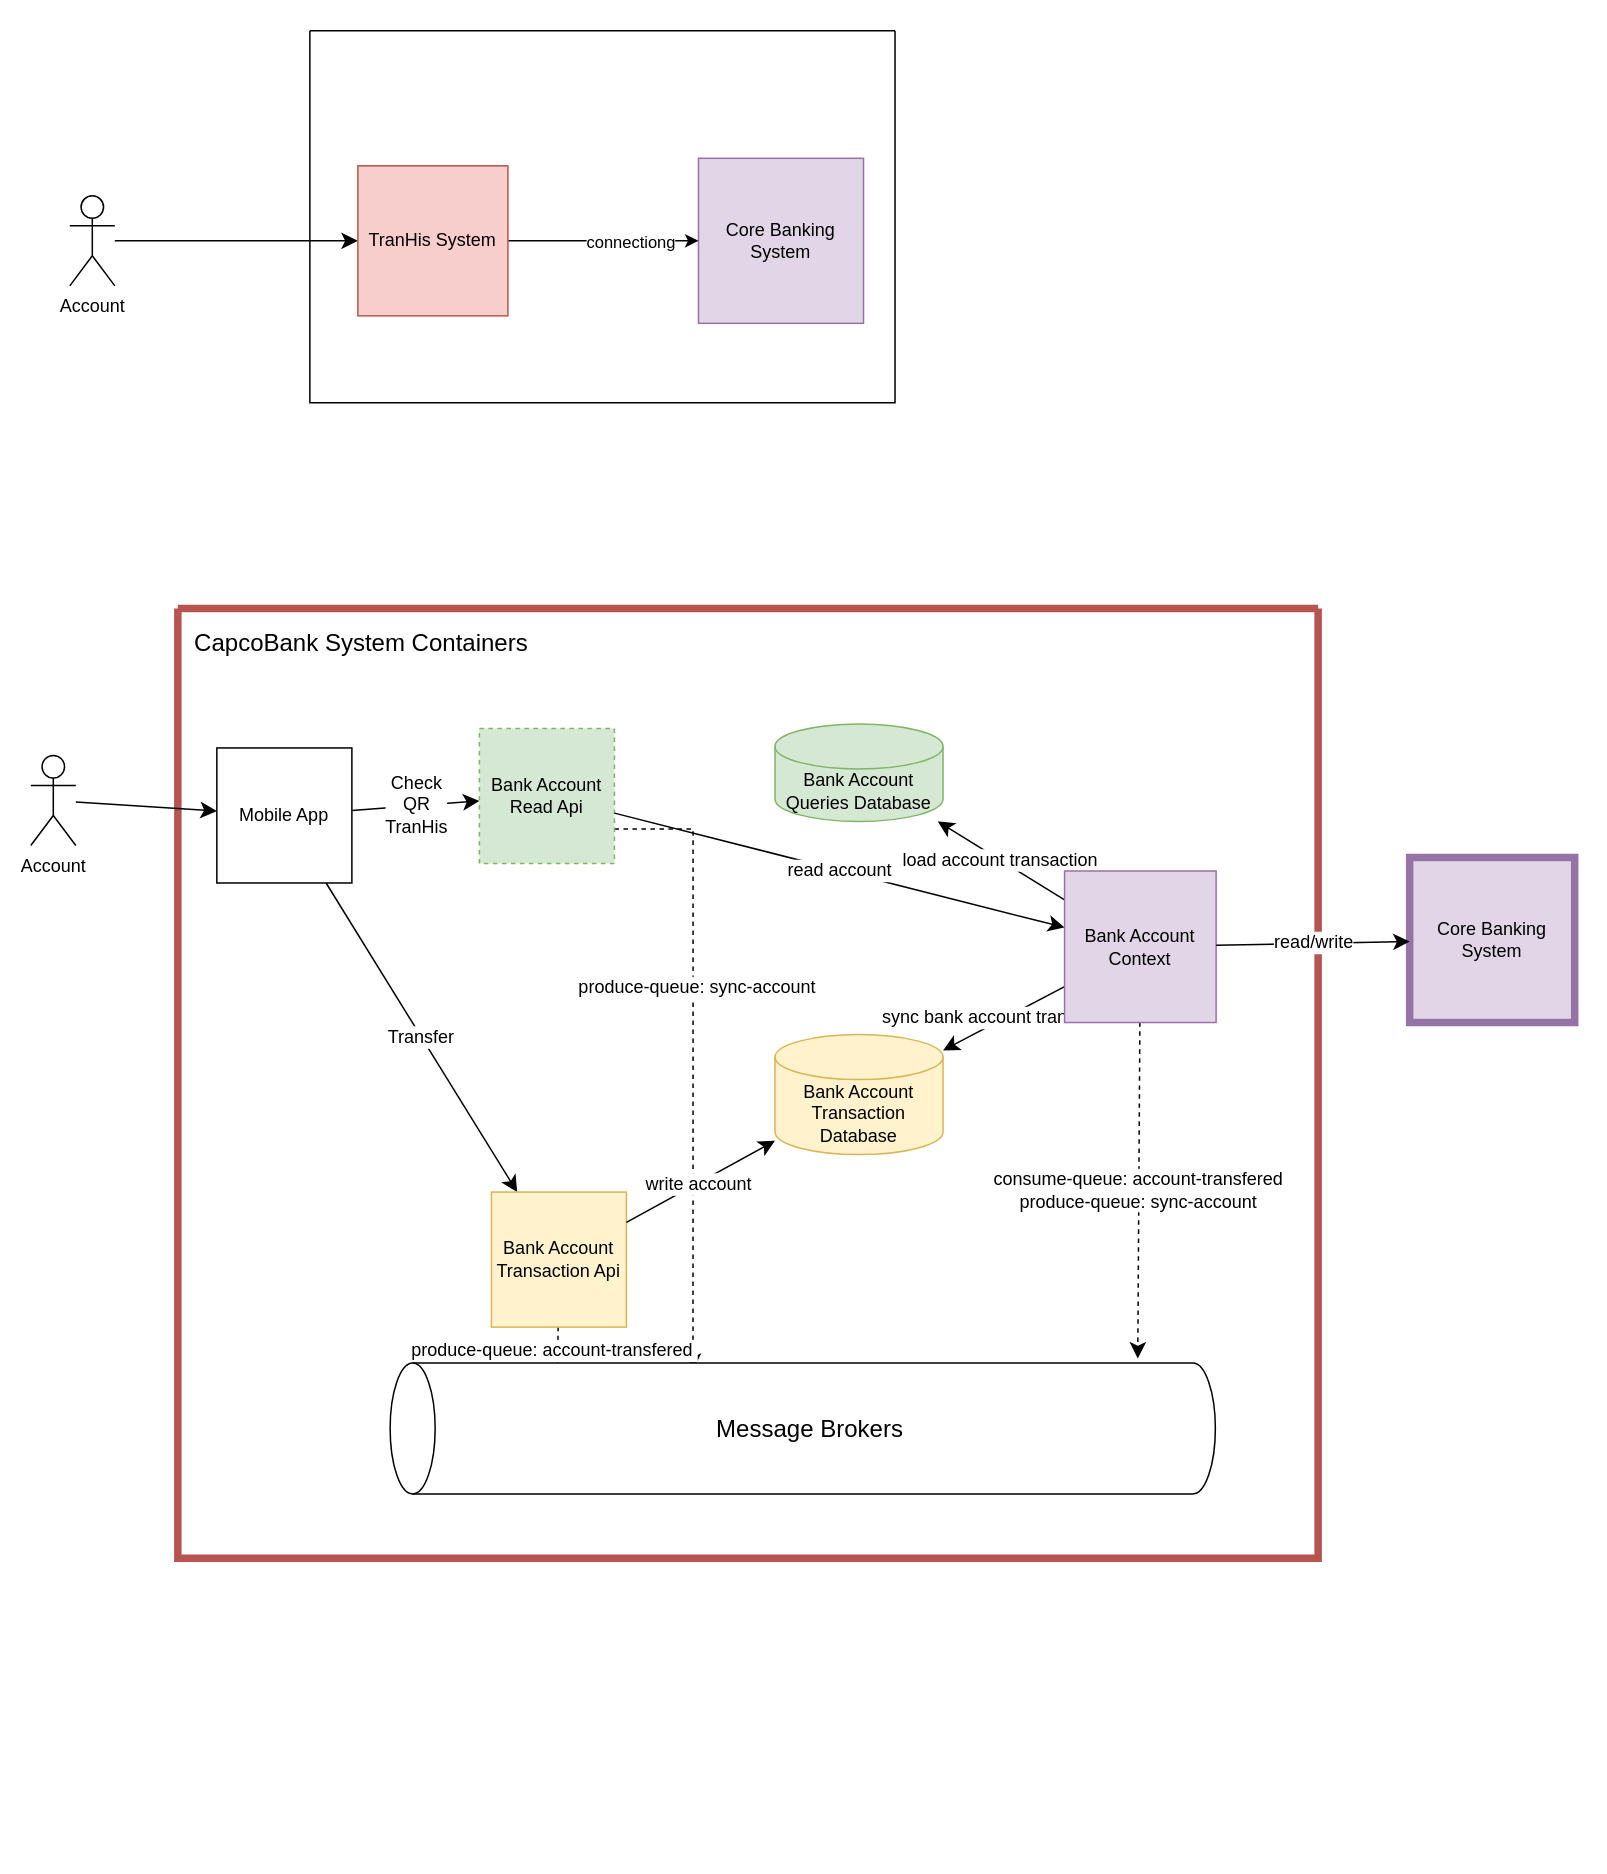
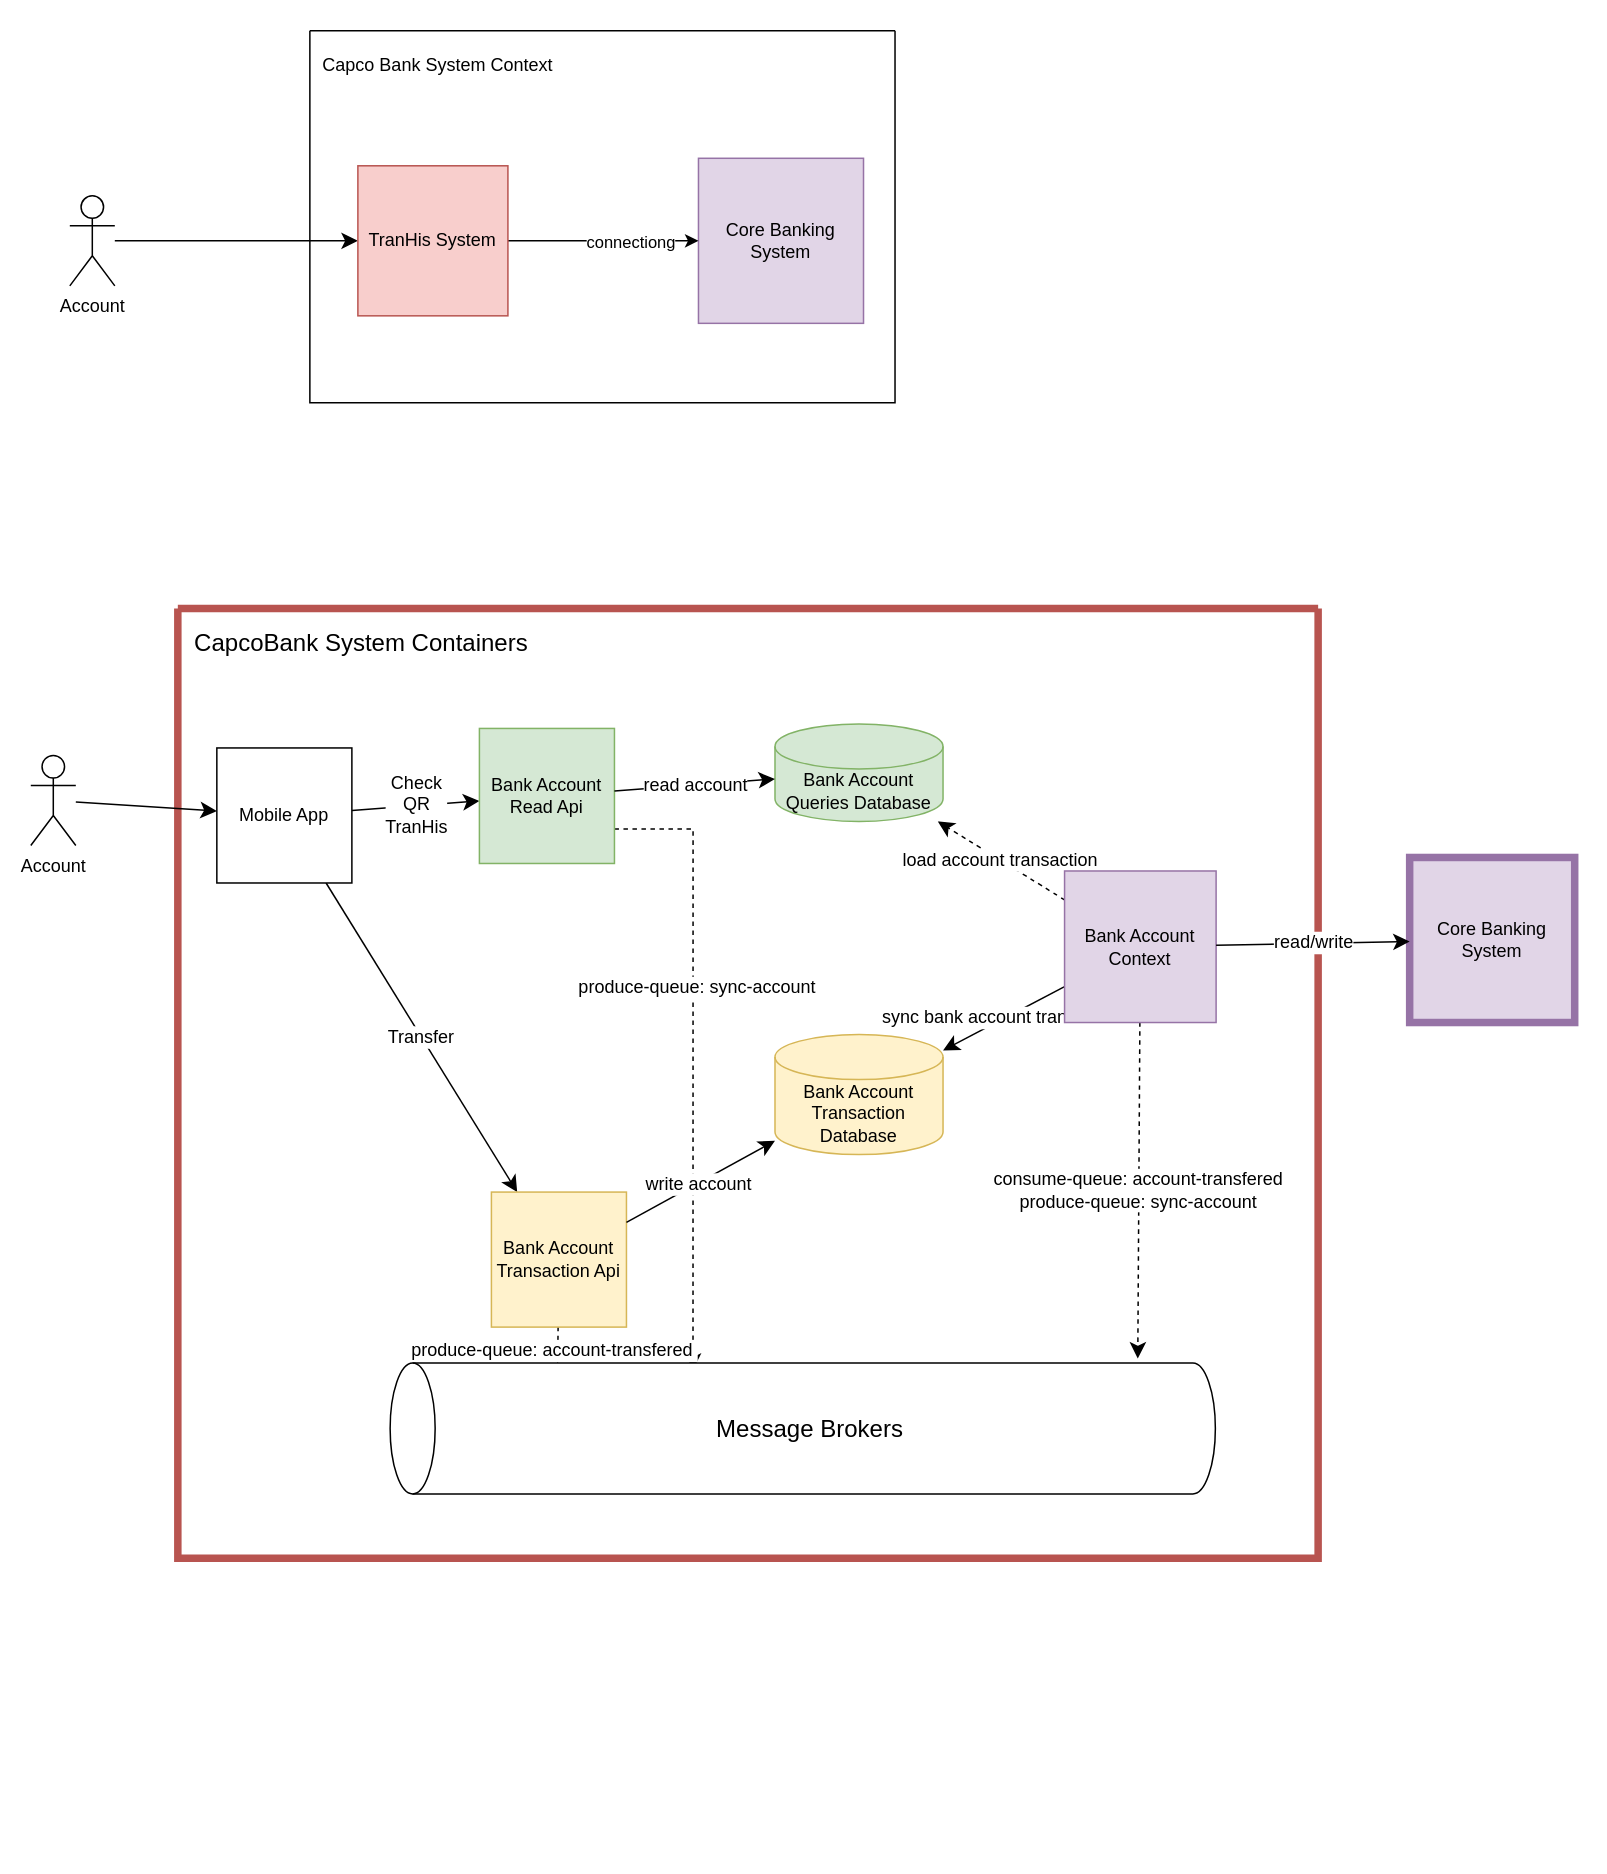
node "Capco Bank System Context": added
node "Bank Account Read Api": style dashed -> solid
edge "Bank Account Context" -> "Bank Account Queries Database": style solid -> dashed
edge "Bank Account Read Api" -> "Bank Account Context": now "Bank Account Read Api" -> "Bank Account Queries Database"
